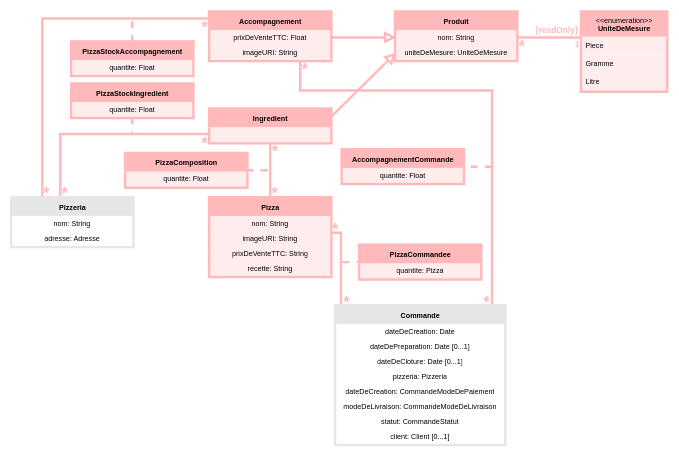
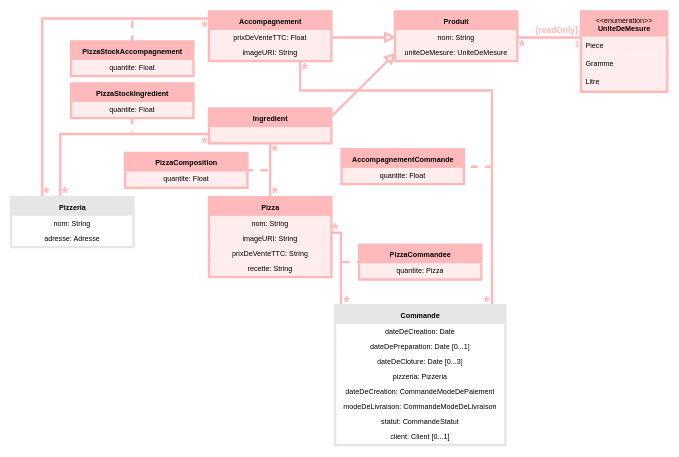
node "dateDeCloture: Date [0...1]": label "dateDeCloture: Date [0...1]" -> "dateDeCloture: Date [0...3]"
